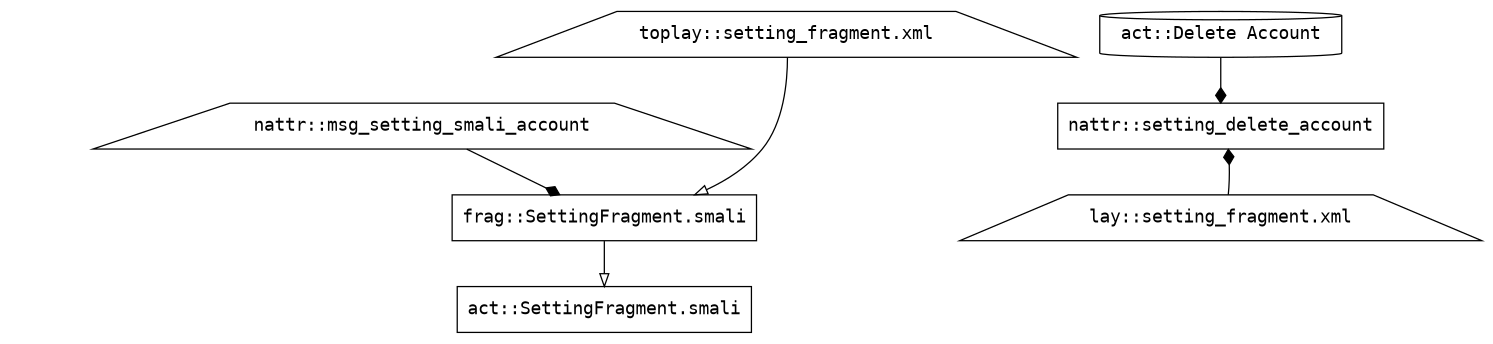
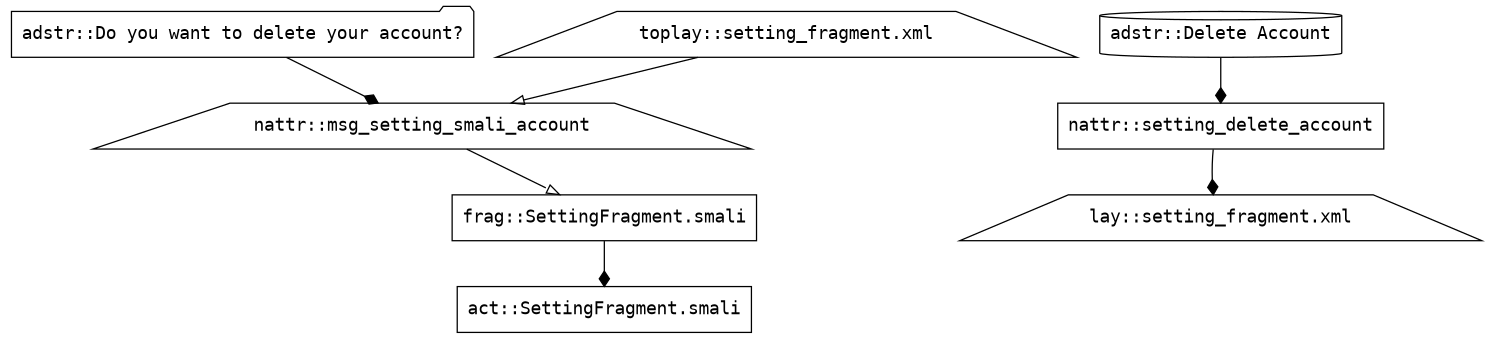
node "adstr::Do you want to delete your account?": added
node "act::Delete Account": label "act::Delete Account" -> "adstr::Delete Account"
edge "toplay::setting_fragment.xml" -> "frag::SettingFragment.smali": now "toplay::setting_fragment.xml" -> "nattr::msg_setting_smali_account"
edge "nattr::msg_setting_smali_account" -> "frag::SettingFragment.smali": arrowhead diamond -> onormal
edge "lay::setting_fragment.xml" -> "nattr::setting_delete_account": reversed
edge "frag::SettingFragment.smali" -> "act::SettingFragment.smali": arrowhead onormal -> diamond
